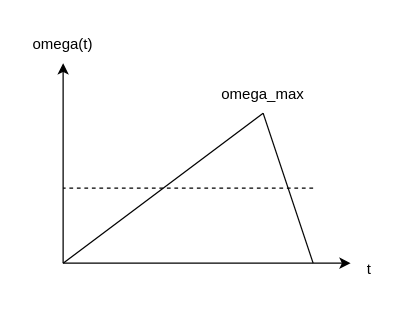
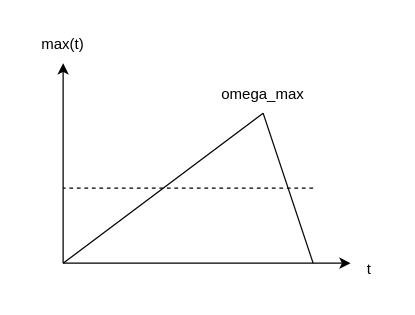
node "omega(t)": label "omega(t)" -> "max(t)"
